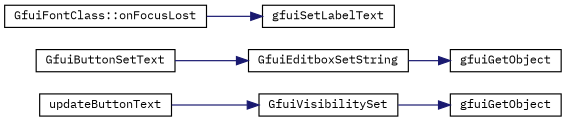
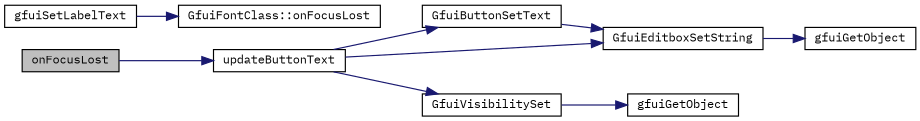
edge "GfuiFontClass::onFocusLost" -> "gfuiSetLabelText": reversed
edge "updateButtonText" -> "GfuiButtonSetText": added
edge "updateButtonText" -> "GfuiEditboxSetString": added
node "onFocusLost": added
